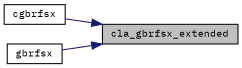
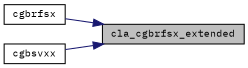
node "cla_gbrfsx_extended": label "cla_gbrfsx_extended" -> "cla_cgbrfsx_extended"
node "gbrfsx": label "gbrfsx" -> "cgbsvxx"
